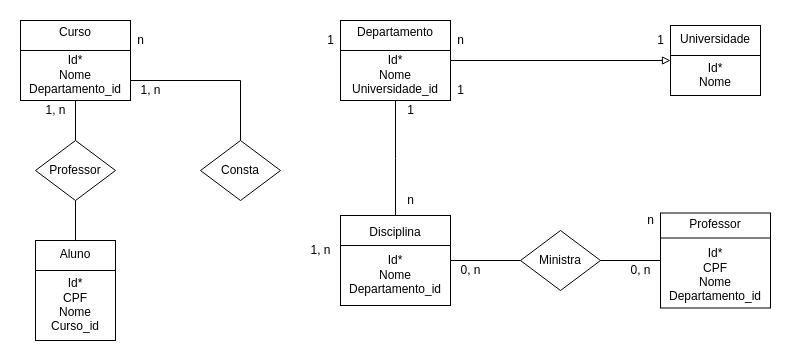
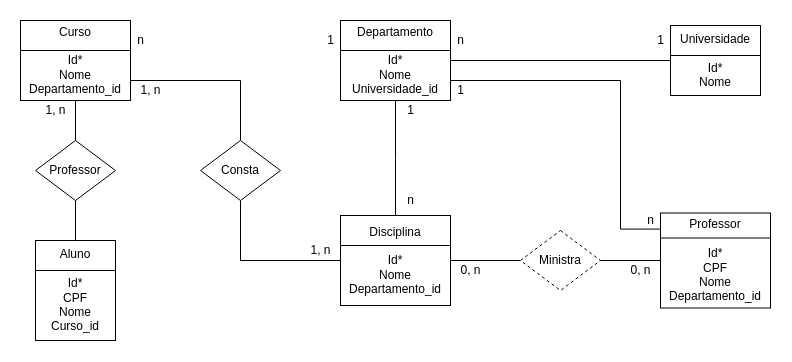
edge "Departamento Id* Nome Universidade_id" -> "Universidade Id* Nome": arrowhead block -> none
edge "Departamento Id* Nome Universidade_id" -- "Professor Id* CPF Nome Departamento_id": added
edge "Consta" -- "Disciplina Id* Nome Departamento_id": added
node "Ministra": style solid -> dashed
